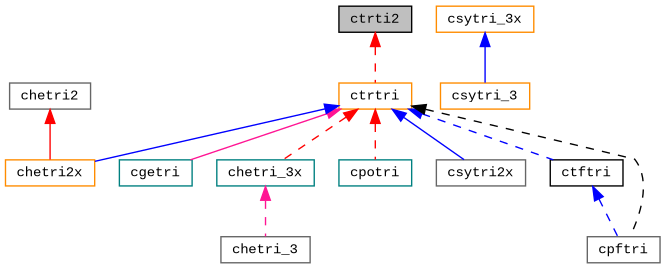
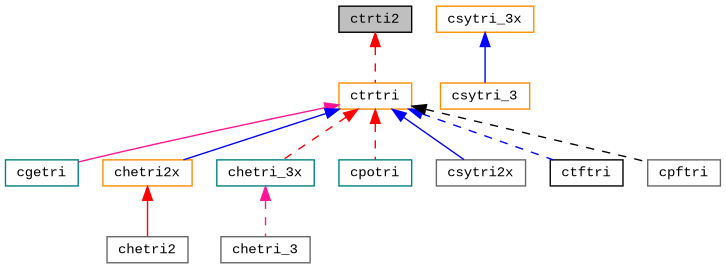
edge "chetri2x" -> "chetri2": reversed
edge "cpftri" -> "ctftri": removed
